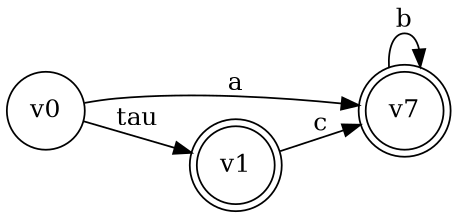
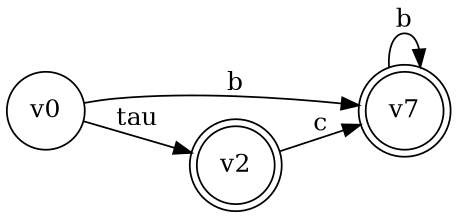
edge "v0" -> "v7": label "a" -> "b"
node "v1": label "v1" -> "v2"
